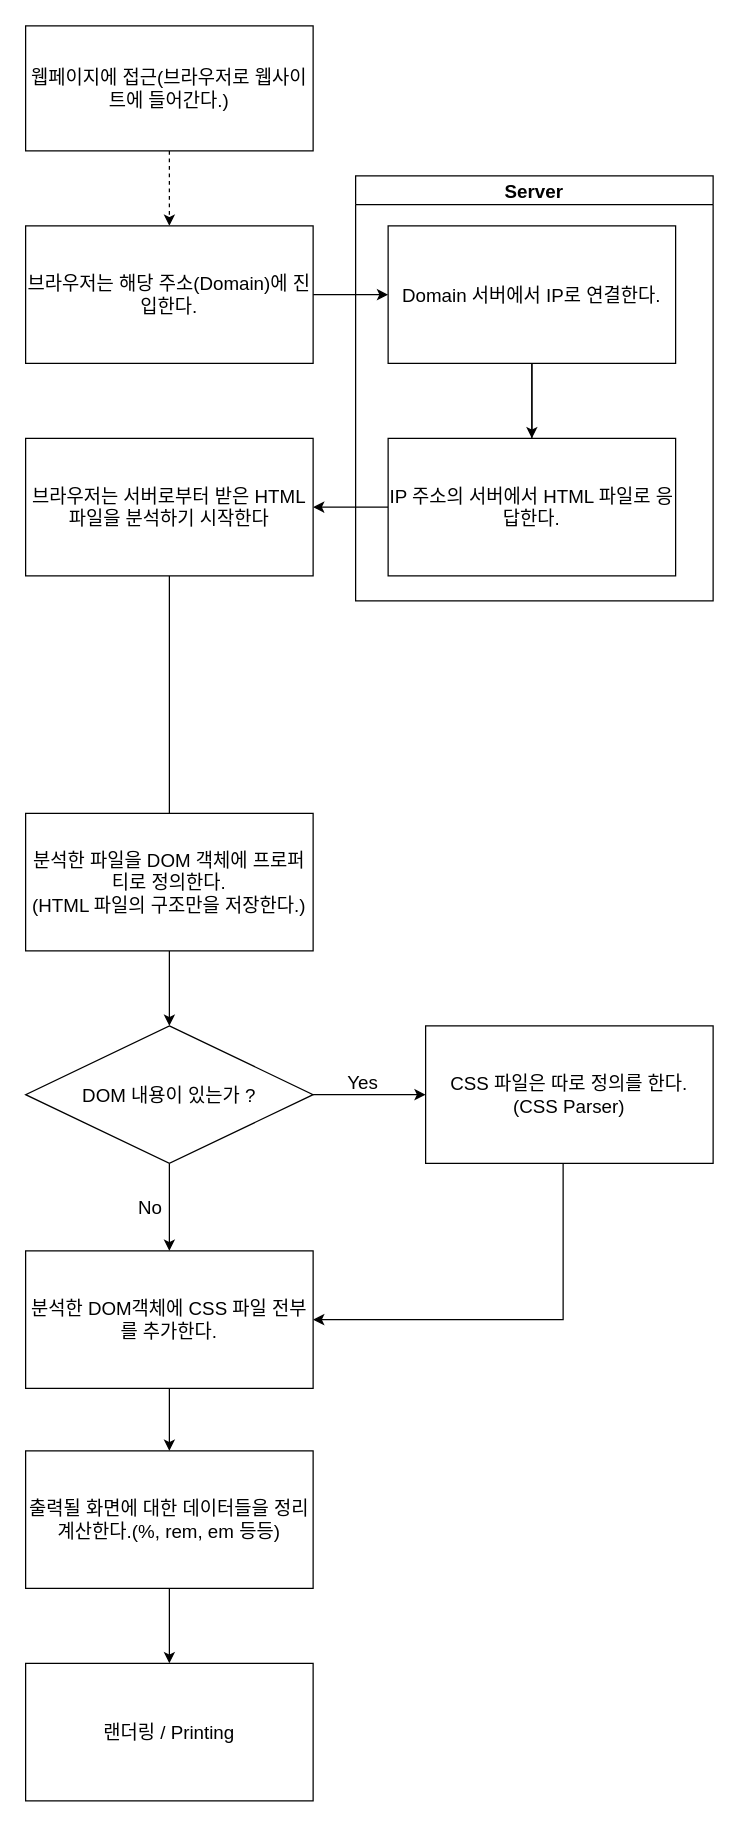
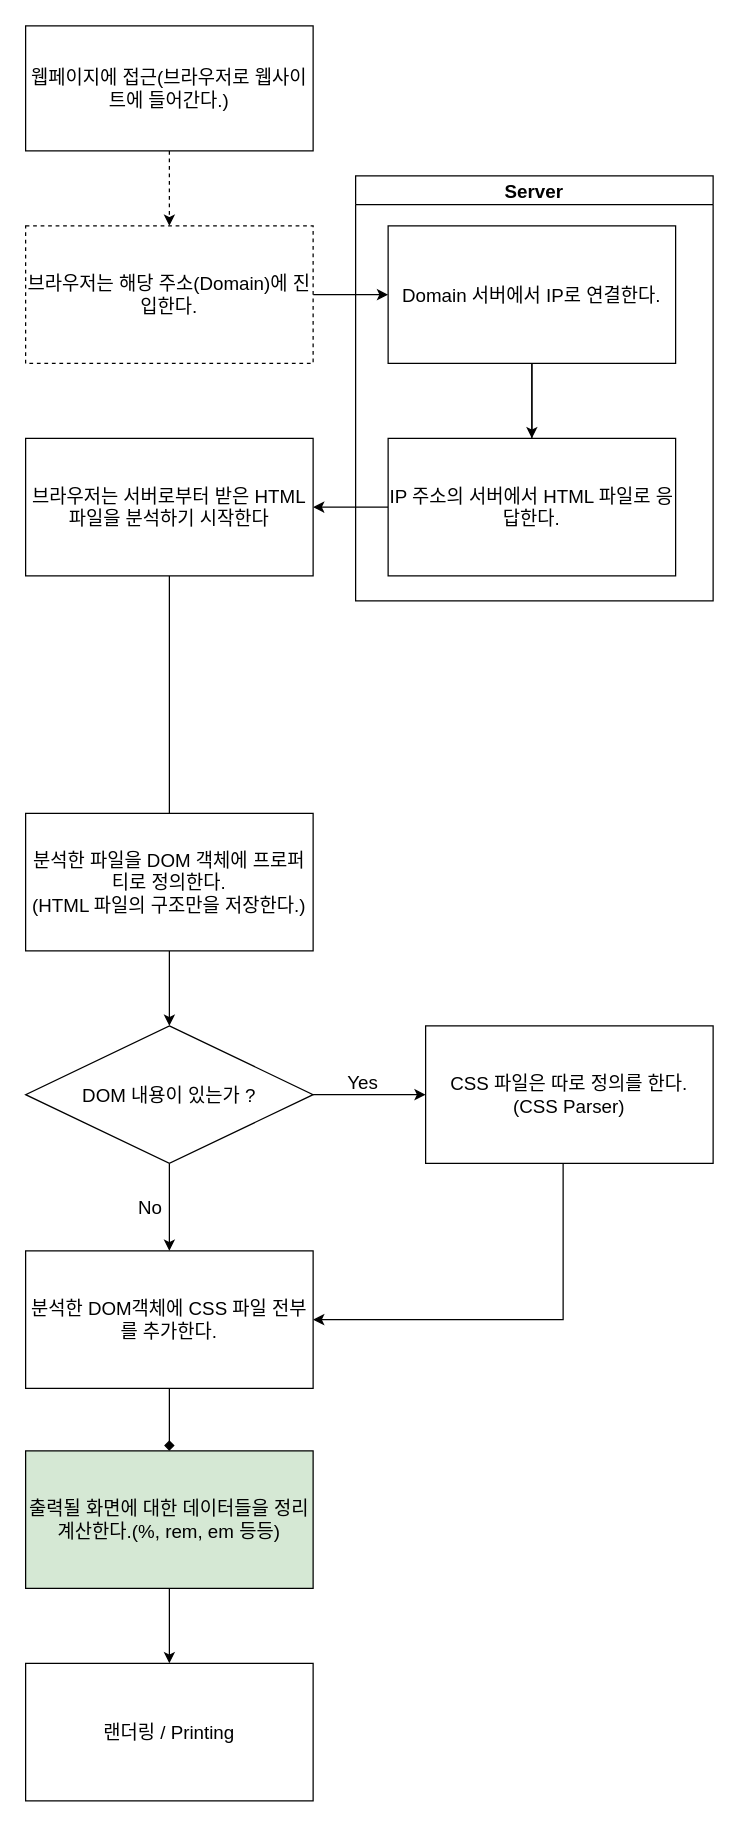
node "브라우저는 해당 주소(Domain)에 진입한다.": style solid -> dashed
edge "분석한 DOM객체에 CSS 파일 전부를 추가한다." -> "출력될 화면에 대한 데이터들을 정리 계산한다.(%, rem, em 등등)": arrowhead classic -> diamond
node "출력될 화면에 대한 데이터들을 정리 계산한다.(%, rem, em 등등)": fillcolor #ffffff -> #d5e8d4
